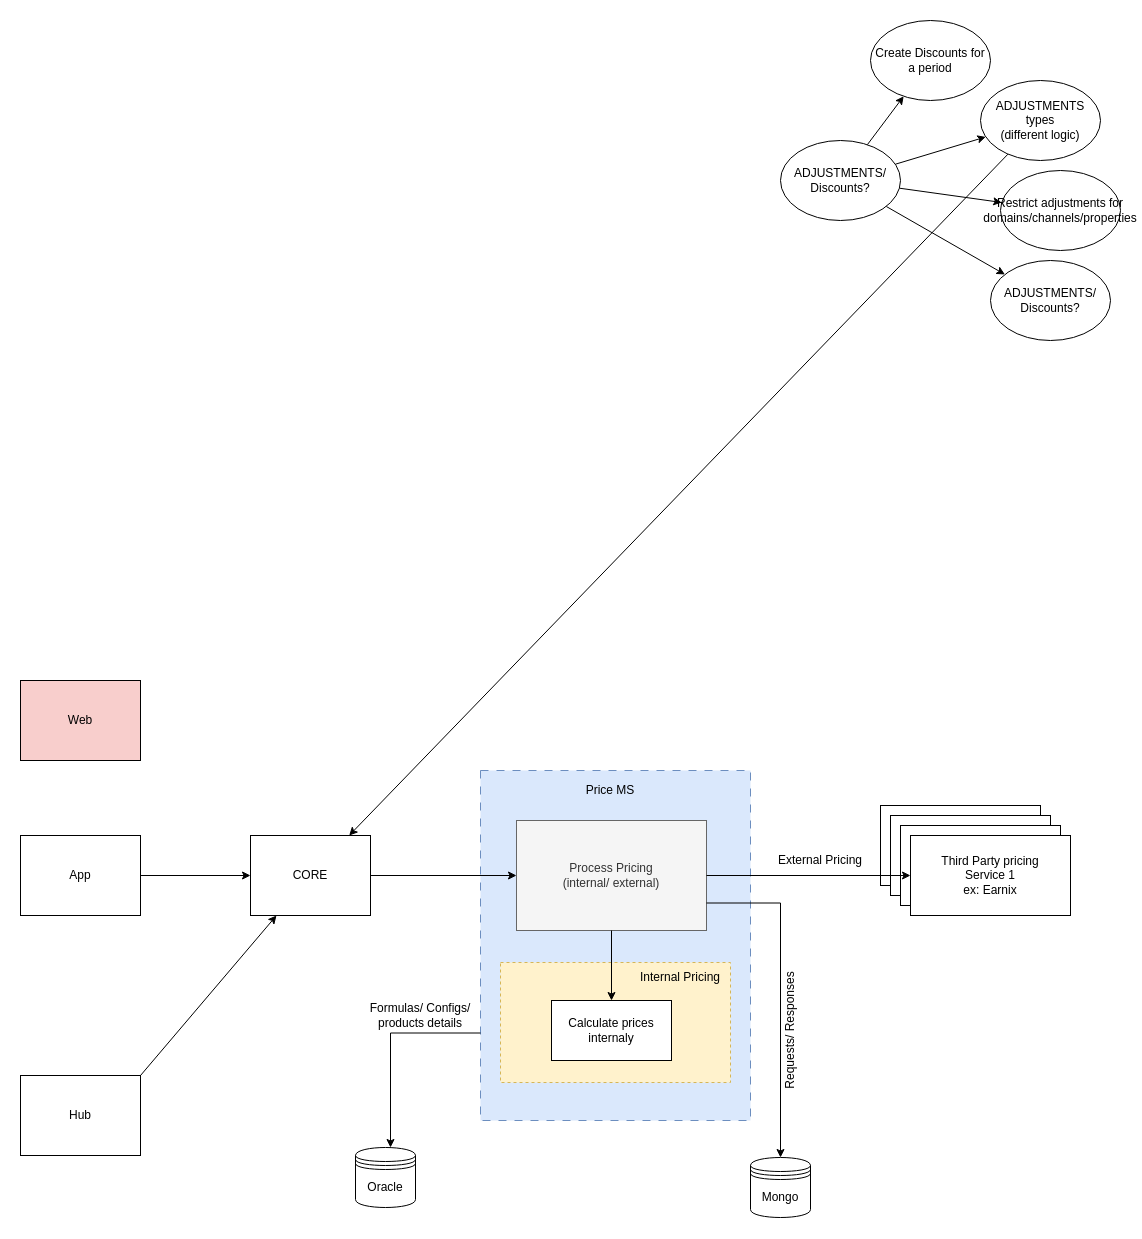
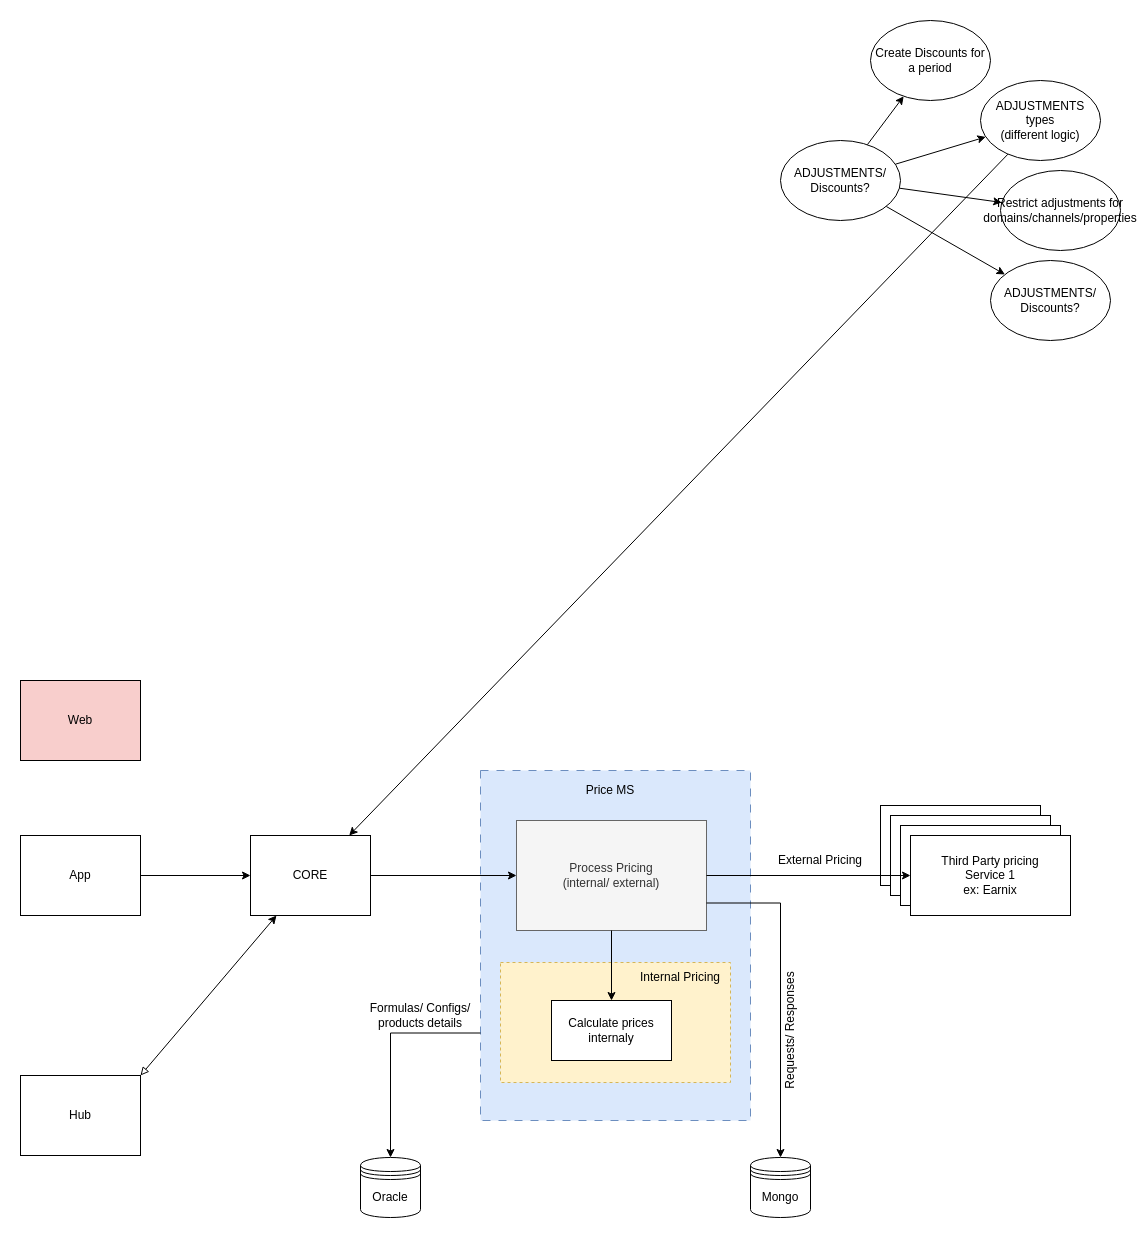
edge "Hub" -> "CORE": arrowhead none -> block
node "Oracle": moved (386, 1178) -> (391, 1188)
